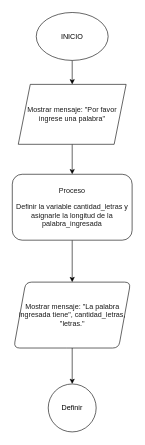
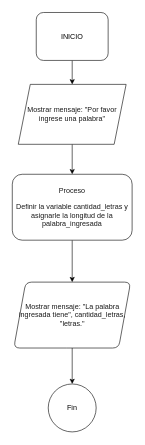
node "INICIO": shape ellipse -> rounded rectangle
node "Definir": label "Definir" -> "Fin"
